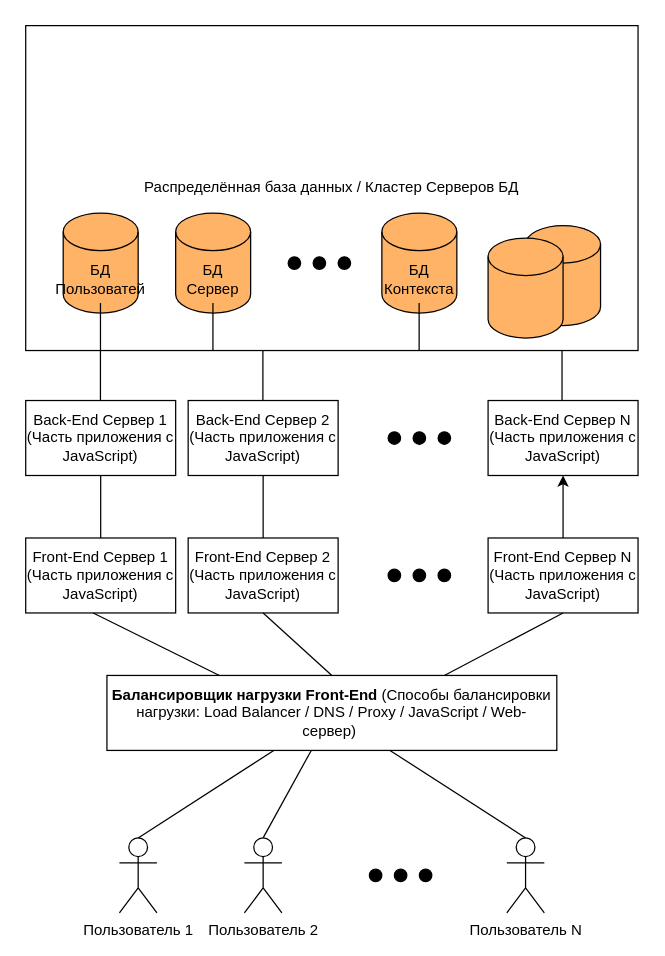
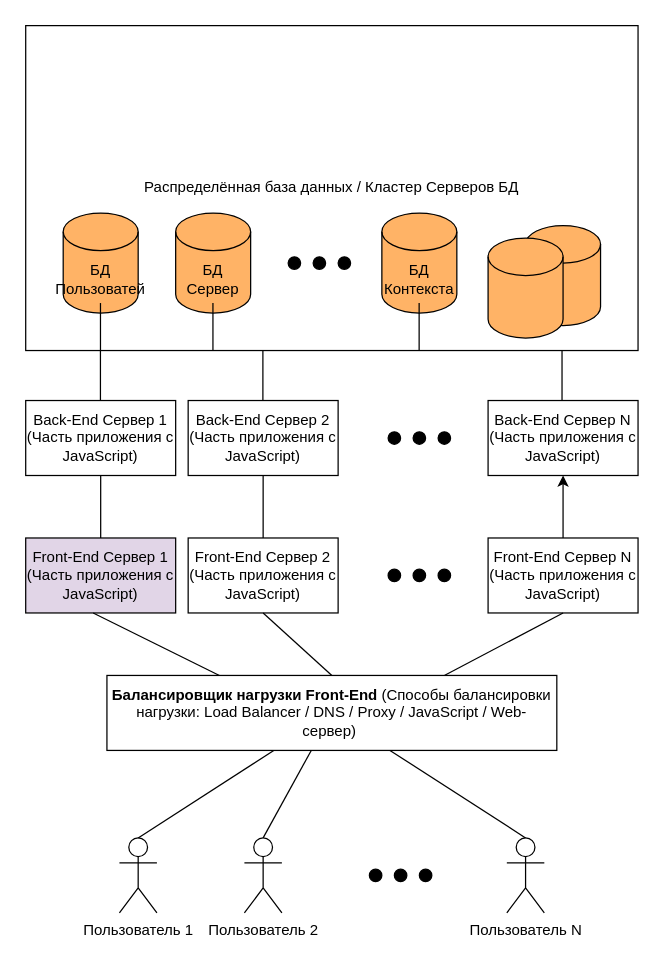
node "Front-End Сервер 1 (Часть приложения с JavaScript)": fillcolor #ffffff -> #e1d5e7
